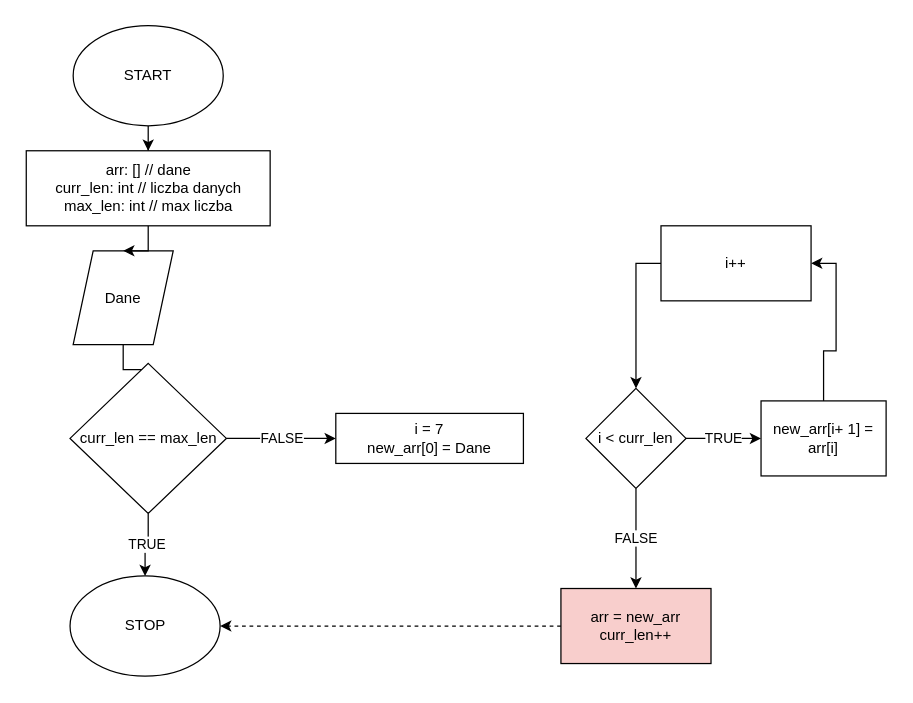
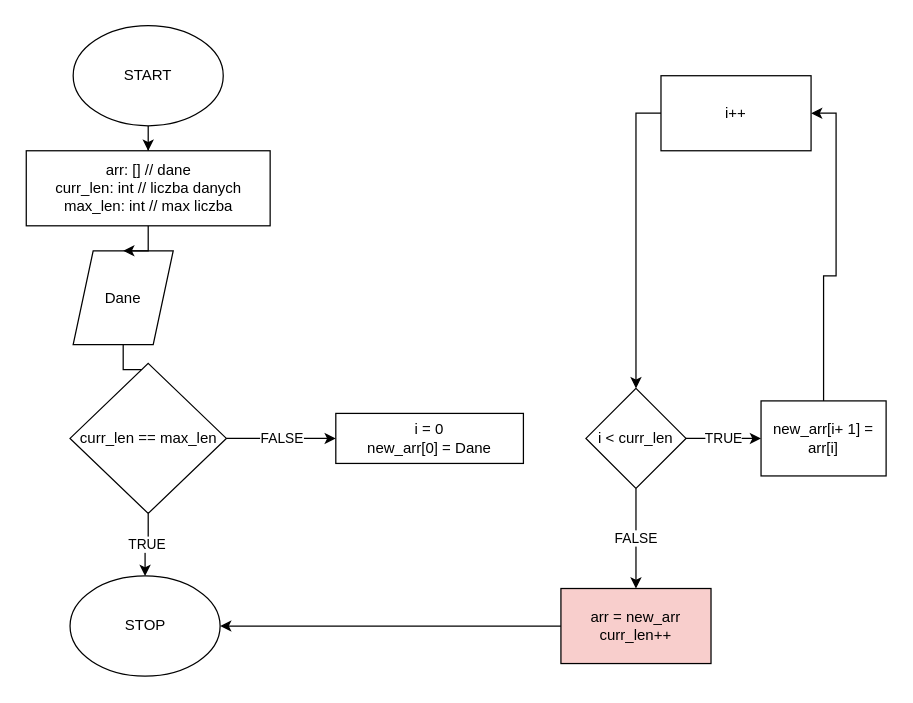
node "i++": moved (736, 263) -> (736, 113)
node "i = 7 new_arr[0] = Dane": label "i = 7 new_arr[0] = Dane" -> "i = 0 new_arr[0] = Dane"
edge "arr = new_arr curr_len++" -> "STOP": style dashed -> solid
